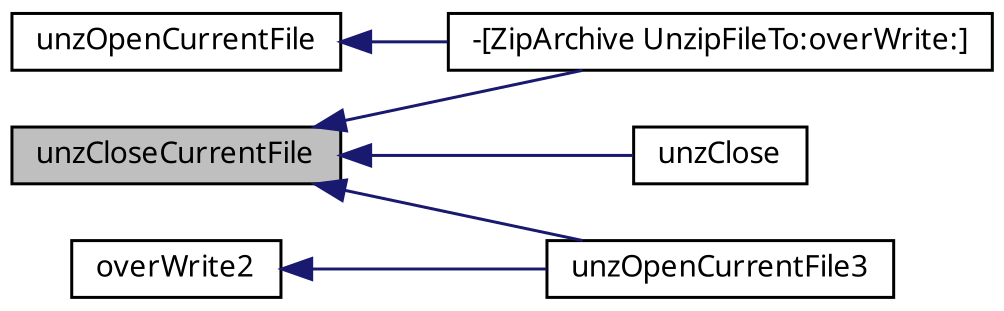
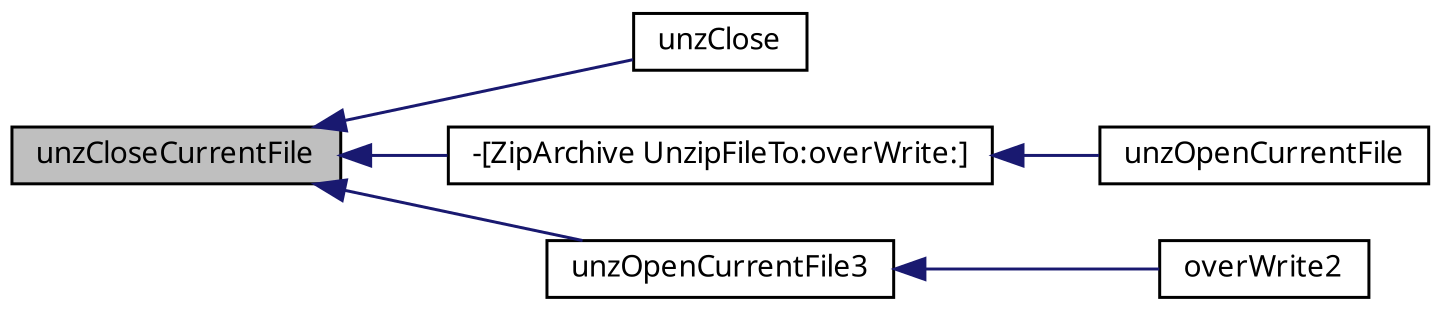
edge "-[ZipArchive UnzipFileTo:overWrite:]" -> "unzOpenCurrentFile": reversed
edge "unzOpenCurrentFile3" -> "overWrite2": reversed
